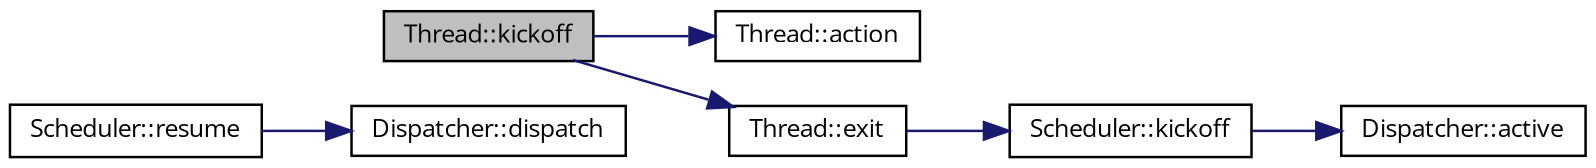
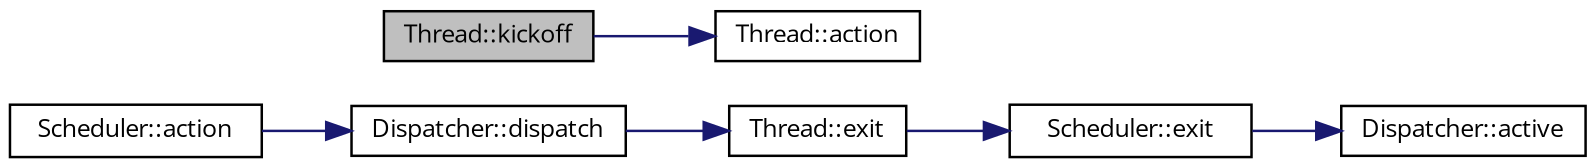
edge "Thread::kickoff" -> "Thread::exit": now "Dispatcher::dispatch" -> "Thread::exit"
node "Scheduler::resume": label "Scheduler::resume" -> "Scheduler::action"
node "Scheduler::kickoff": label "Scheduler::kickoff" -> "Scheduler::exit"
